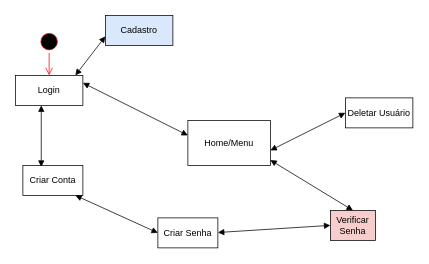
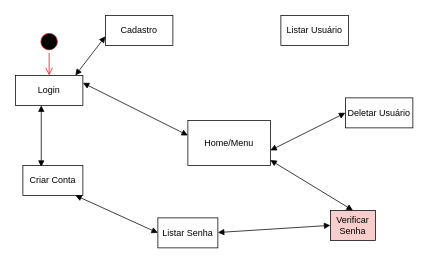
node "Cadastro": fillcolor #dae8fc -> #ffffff
node "Listar Usuário": added
node "Criar Senha": label "Criar Senha" -> "Listar Senha"
